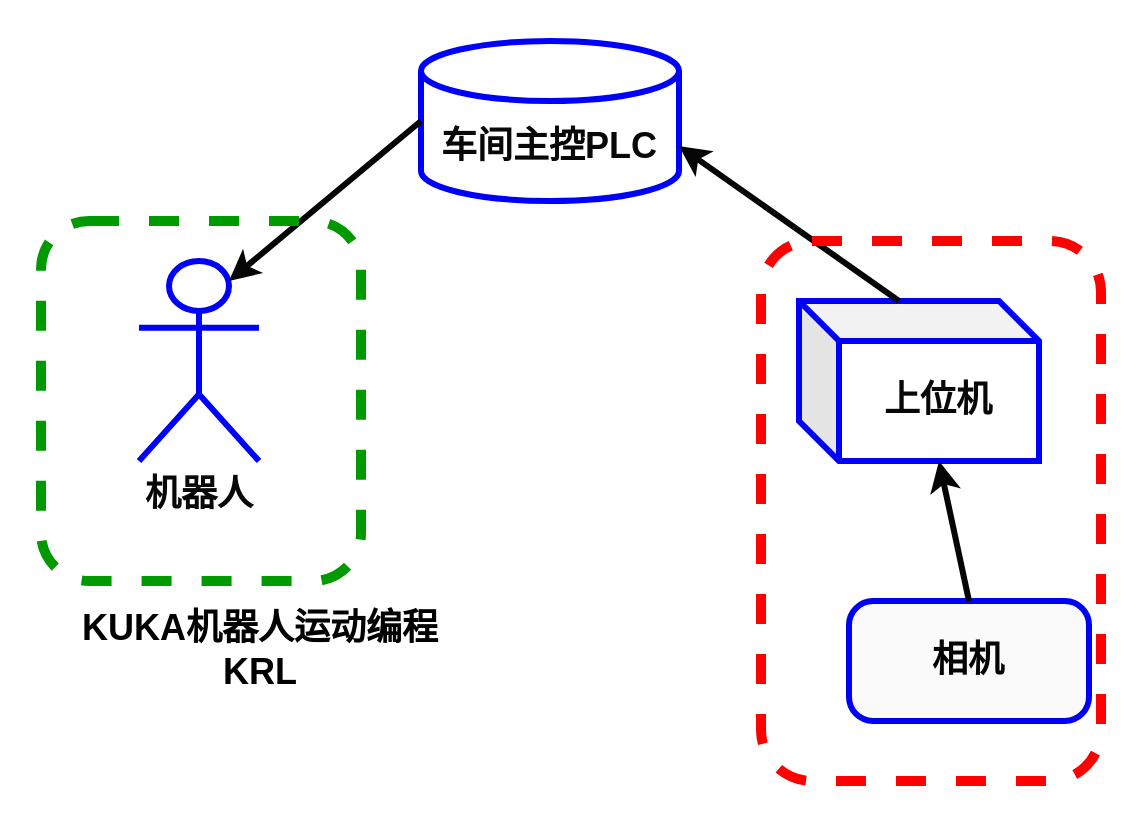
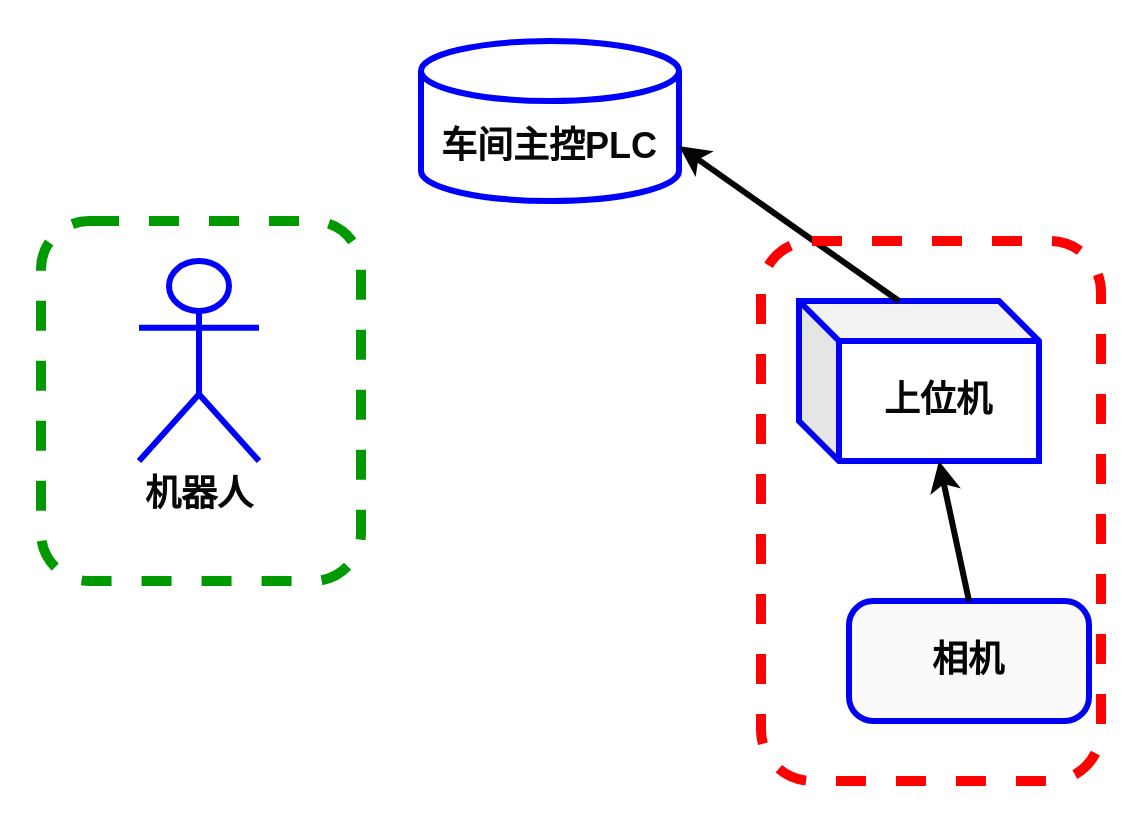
edge "车间主控PLC" -> "机器人": removed
node "KUKA机器人运动编程KRL": removed
